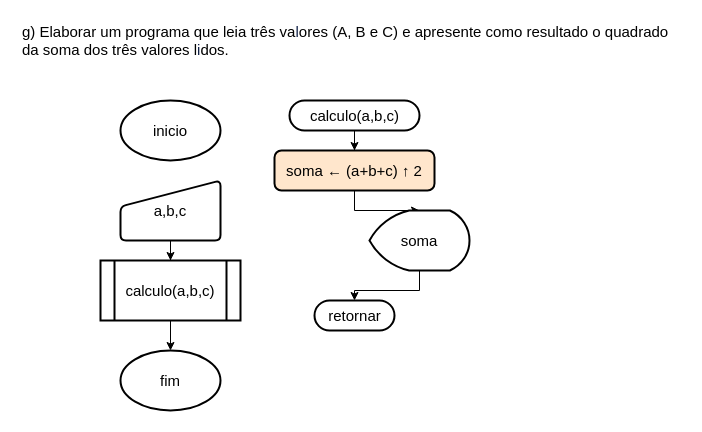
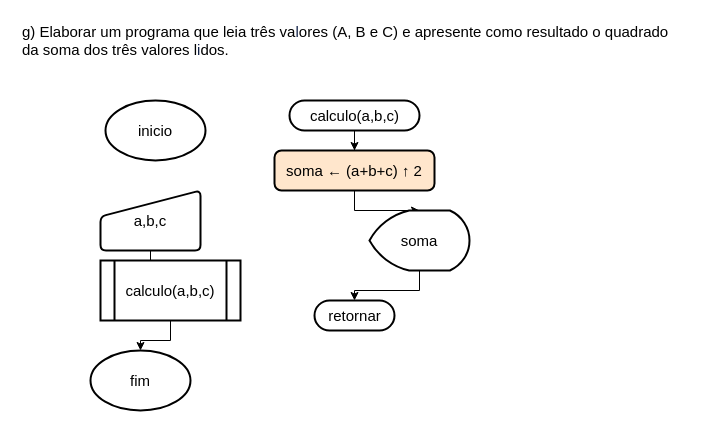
node "inicio": moved (171, 131) -> (156, 131)
node "a,b,c": moved (171, 211) -> (151, 221)
node "fim": moved (171, 381) -> (141, 381)
